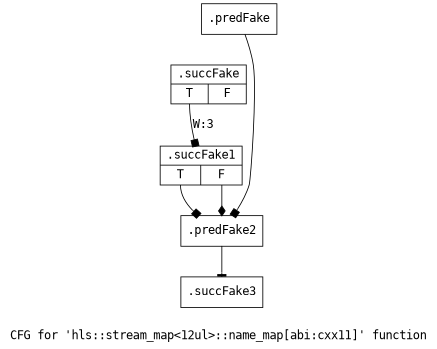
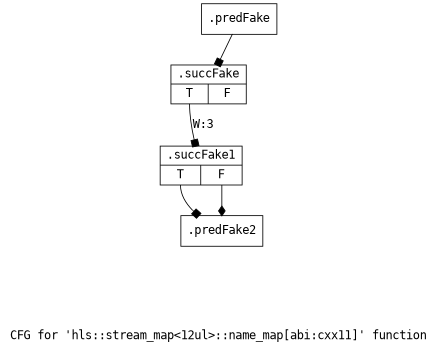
edge ".predFake" -> ".predFake2": now ".predFake" -> ".succFake"
node ".succFake3": removed
